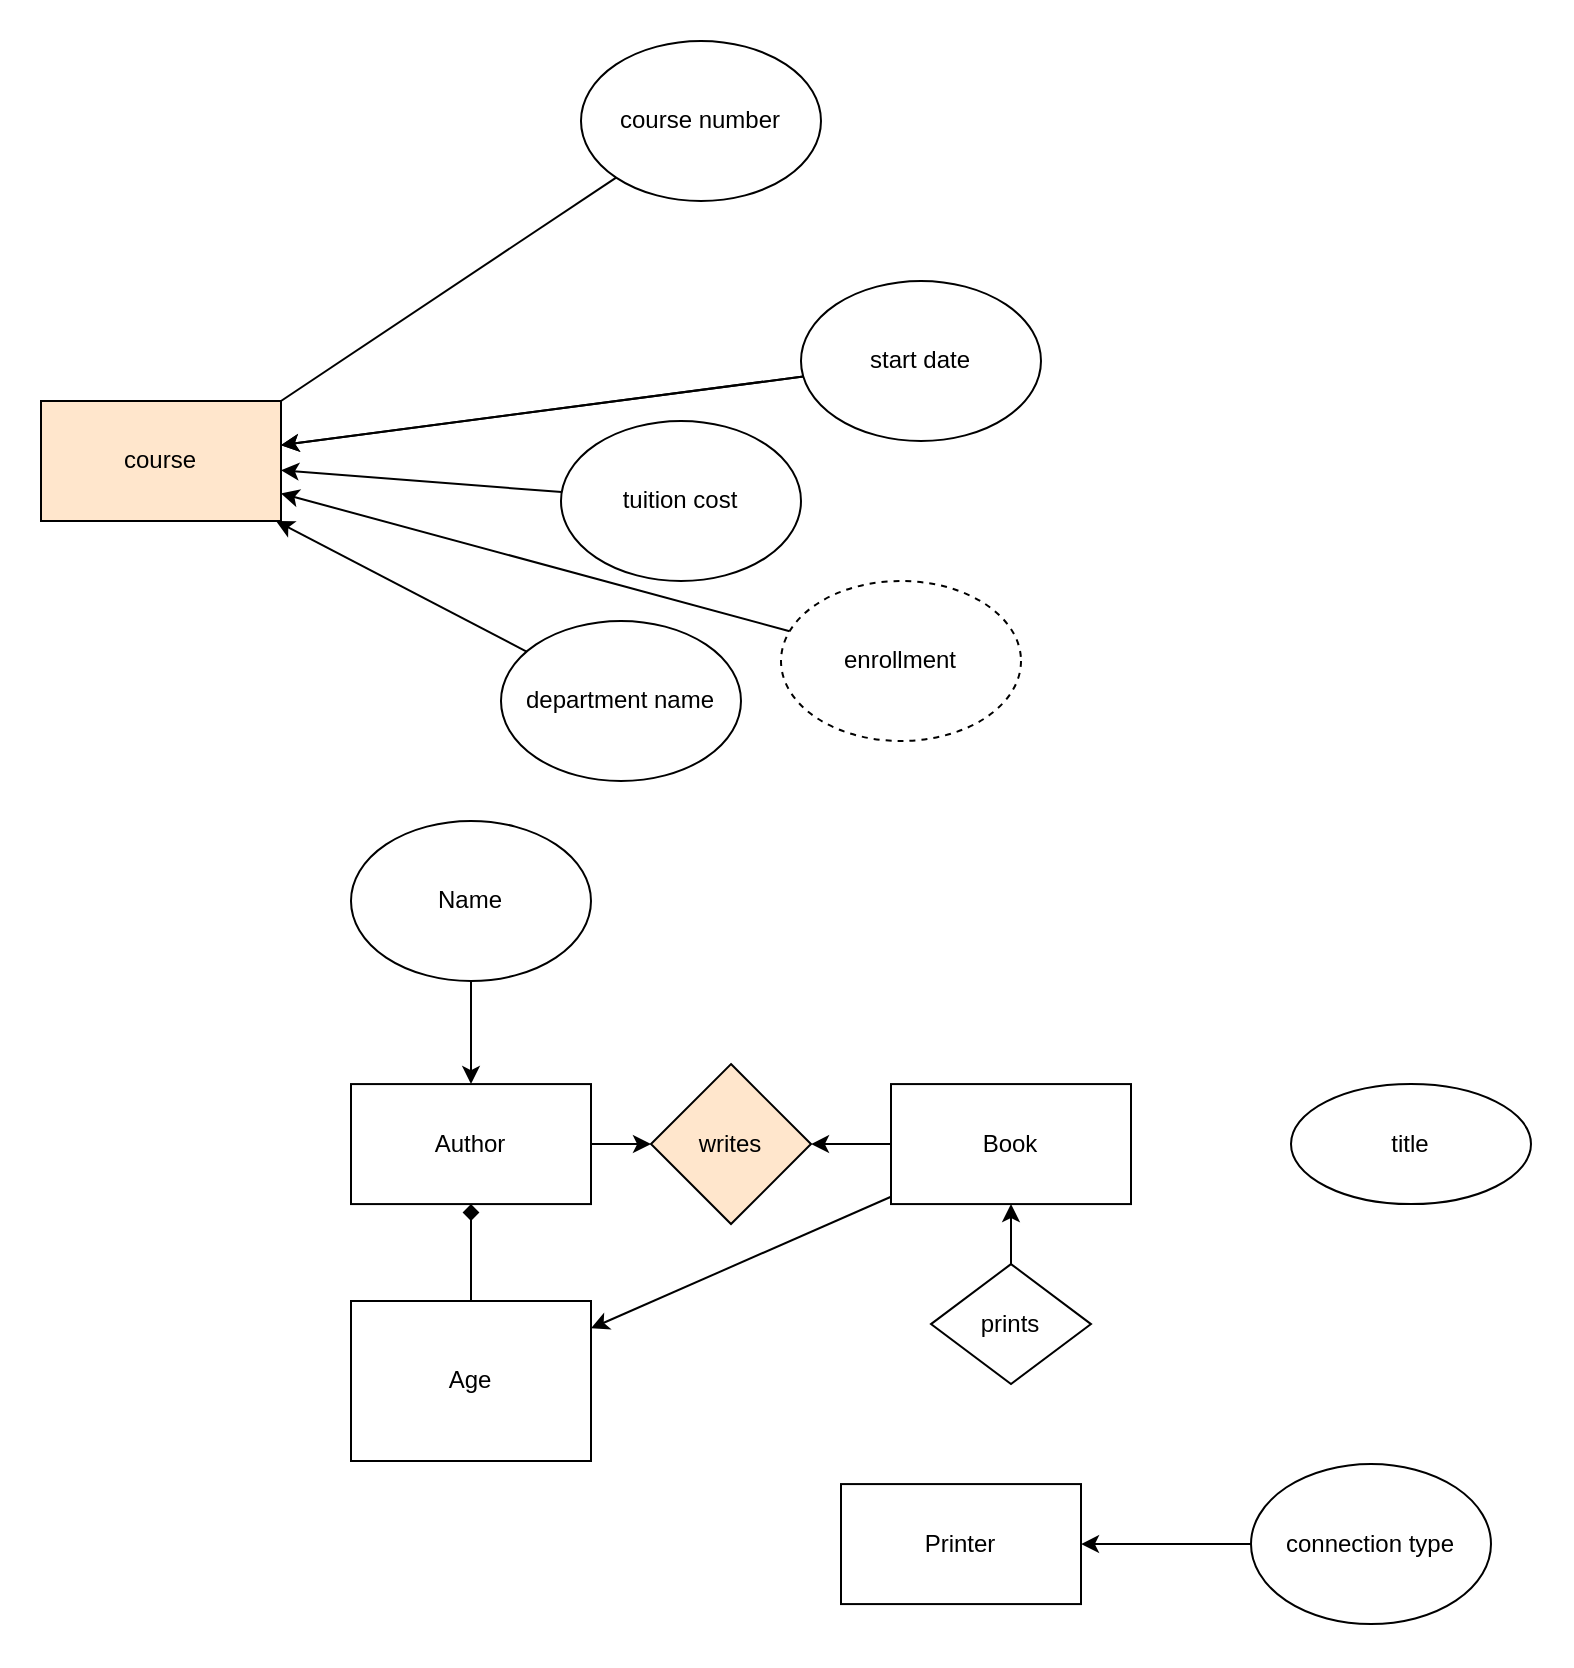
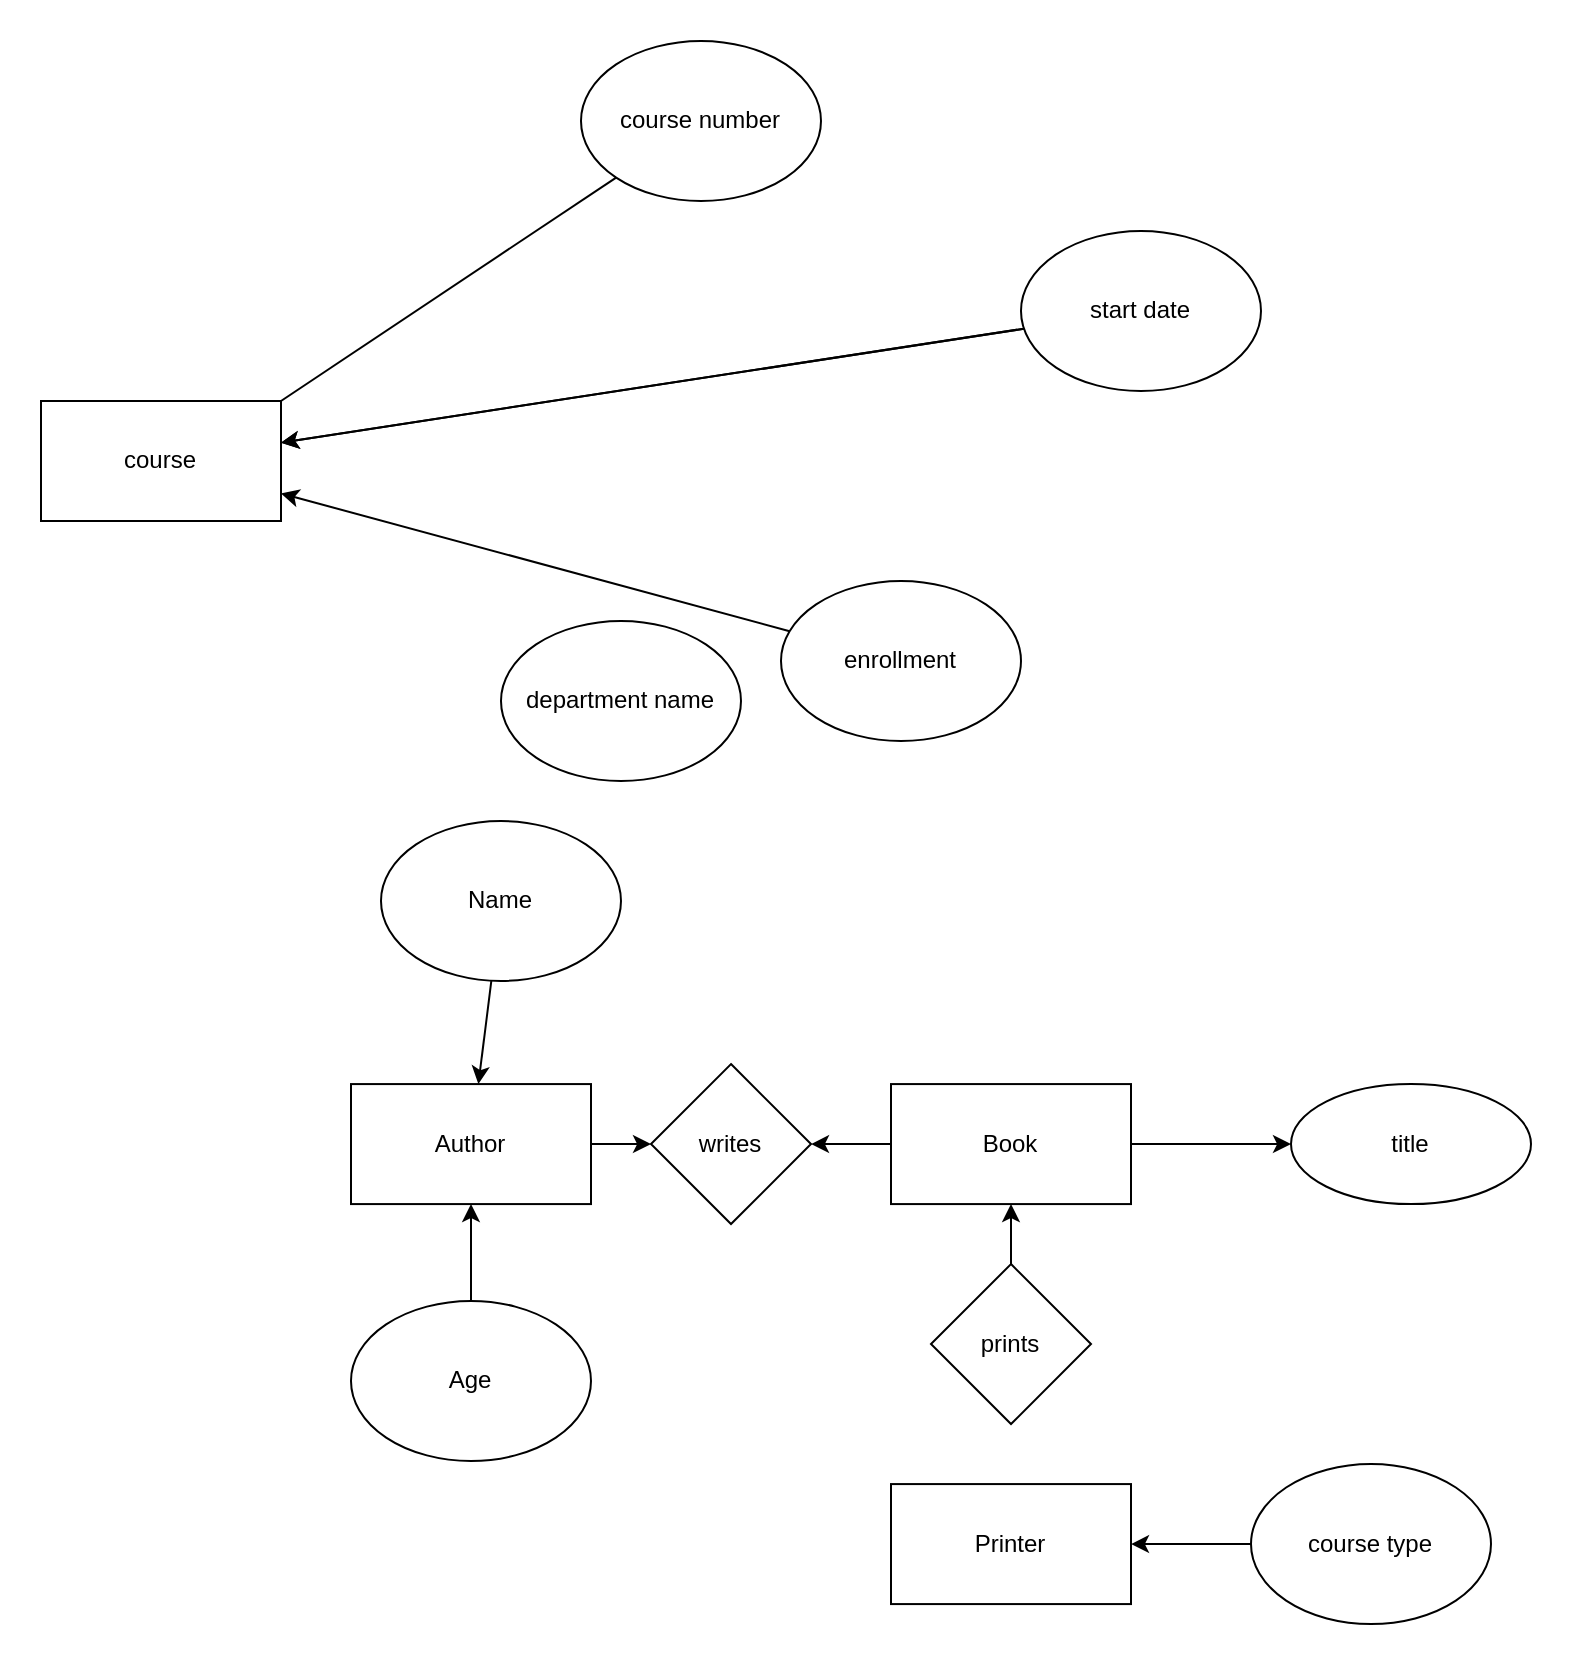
node "start date": moved (921, 361) -> (1141, 311)
node "course": fillcolor #ffe6cc -> #ffffff
edge "tuition cost" -> "course": removed
node "tuition cost": removed
edge "department name" -> "course": removed
node "enrollment": style dashed -> solid
node "Name": moved (471, 901) -> (501, 901)
node "writes": fillcolor #ffe6cc -> #ffffff
edge "Age" -> "Author": arrowhead diamond -> classic
edge "Book" -> "Age": now "Book" -> "title"
node "prints": size 160x120 -> 160x160
node "Age": shape rectangle -> ellipse
node "Printer": moved (961, 1544) -> (1011, 1544)
node "connection type": label "connection type" -> "course type"
